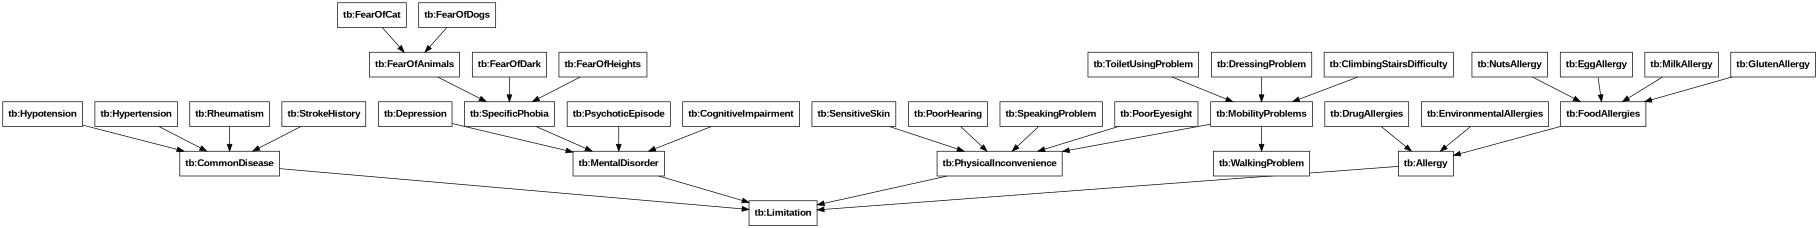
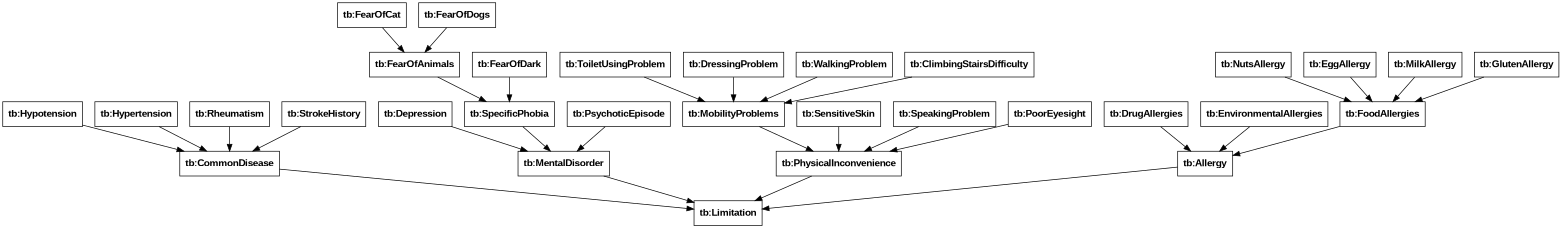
node "tb:FearOfHeights": removed
node "tb:CognitiveImpairment": removed
node "tb:PoorHearing": removed
edge "tb:MobilityProblems" -> "tb:WalkingProblem": reversed
